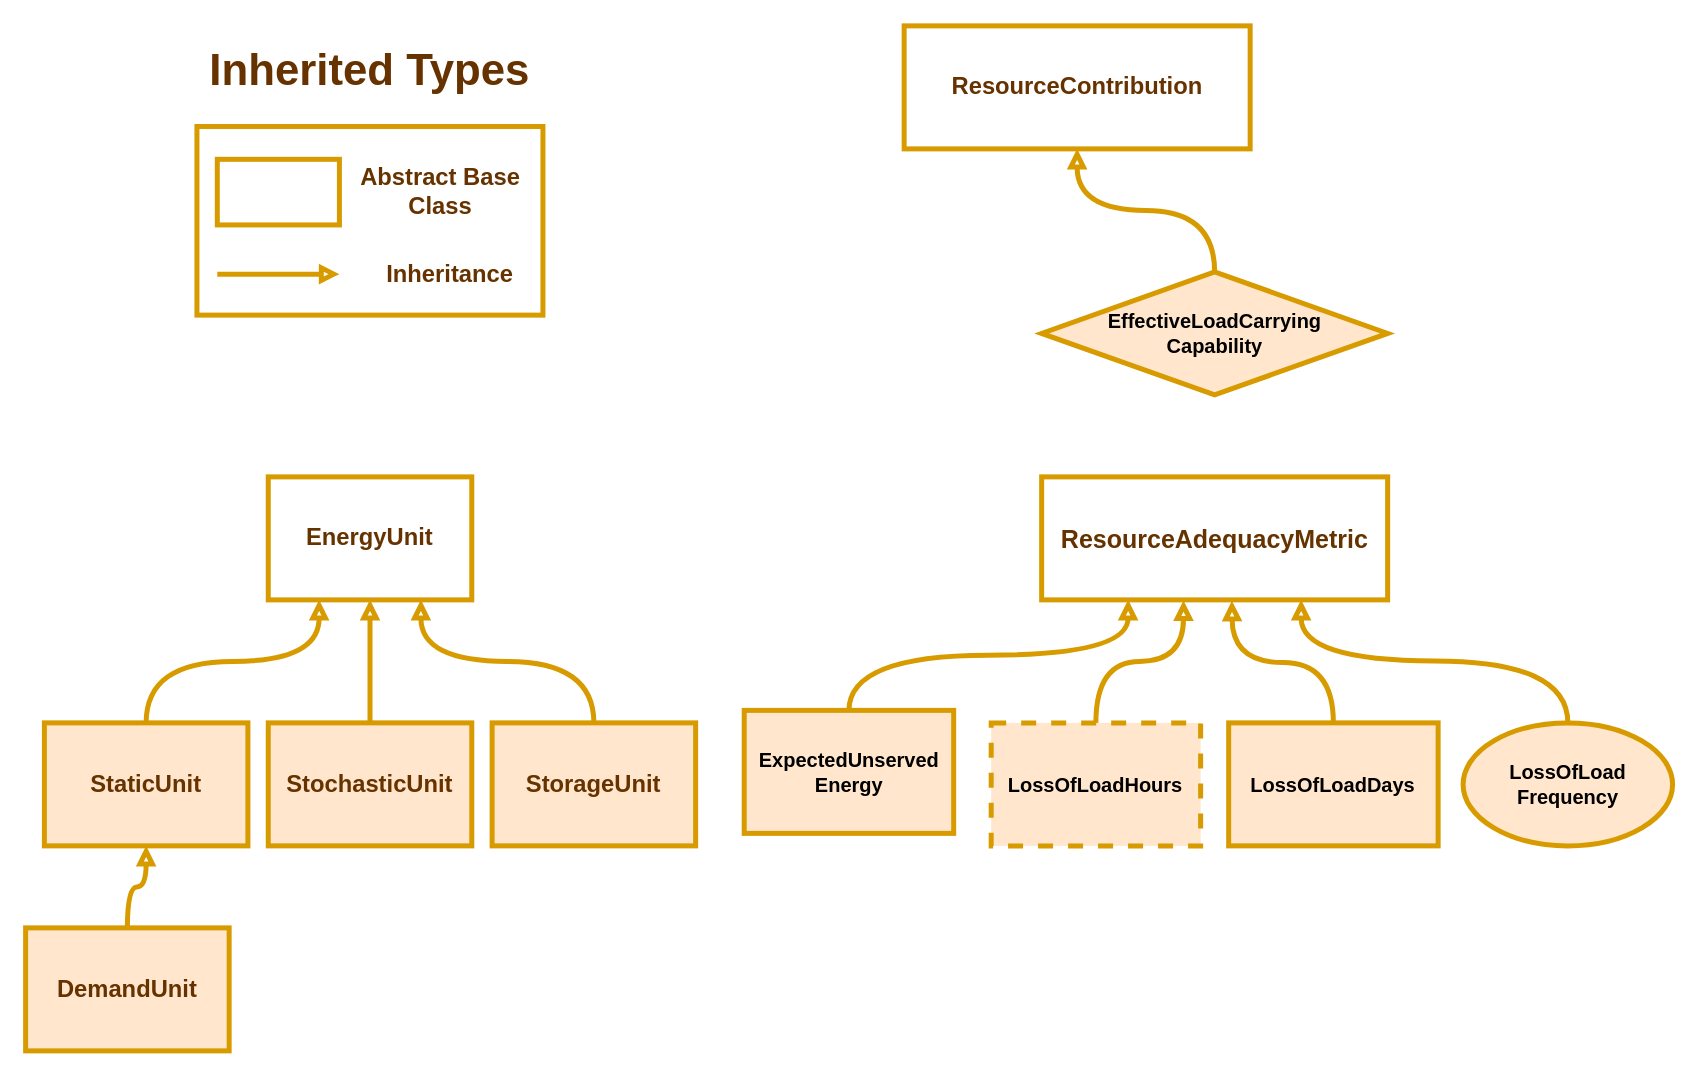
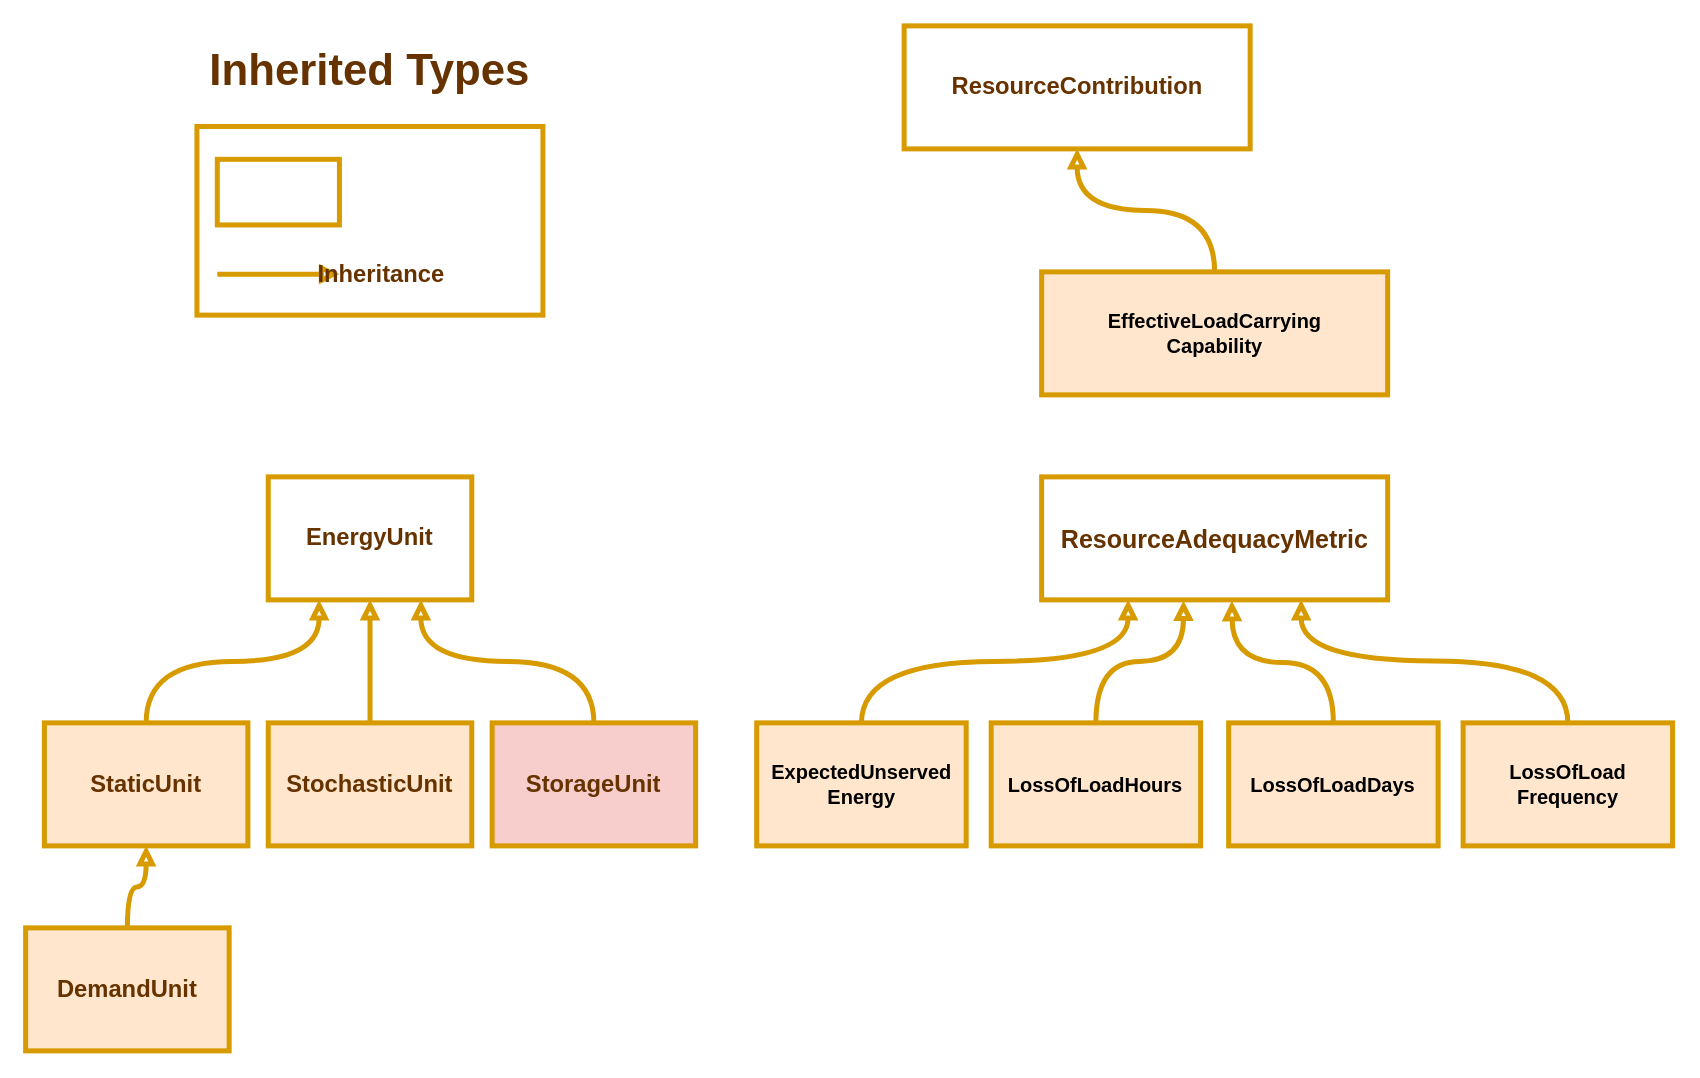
node "Abstract Base Class": removed
node "Inheritance": moved (445, 274) -> (376, 274)
node "EffectiveLoadCarrying Capability": shape diamond -> rectangle
node "ExpectedUnserved Energy": moved (849, 772) -> (861, 784)
node "StorageUnit": fillcolor #ffe6cc -> #f8cecc
node "LossOfLoadHours": style dashed -> solid
node "LossOfLoad Frequency": shape ellipse -> rectangle
